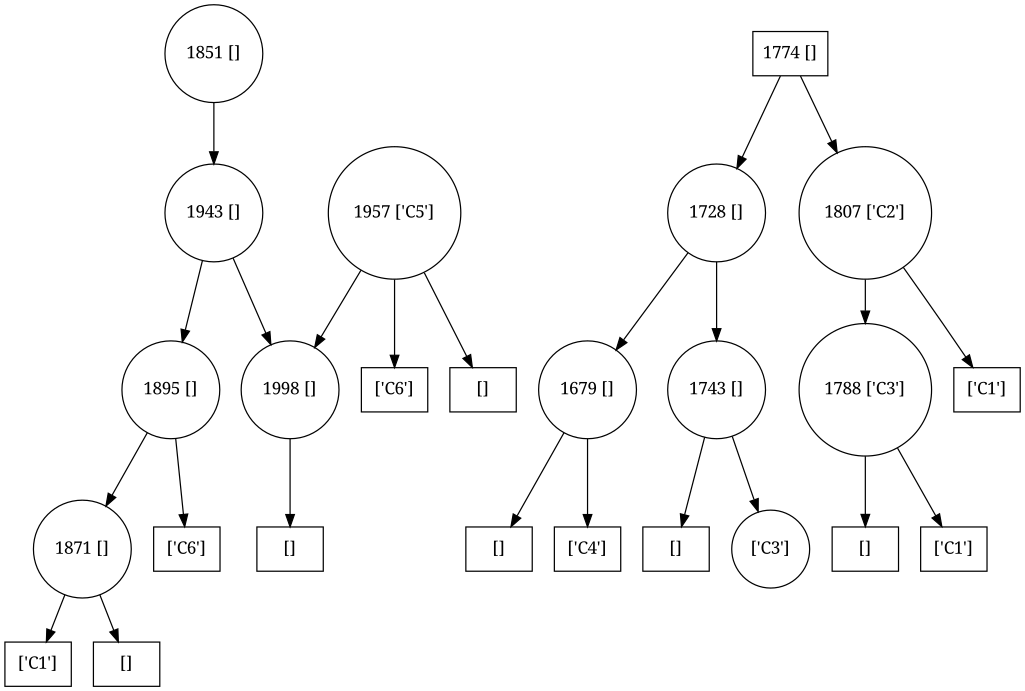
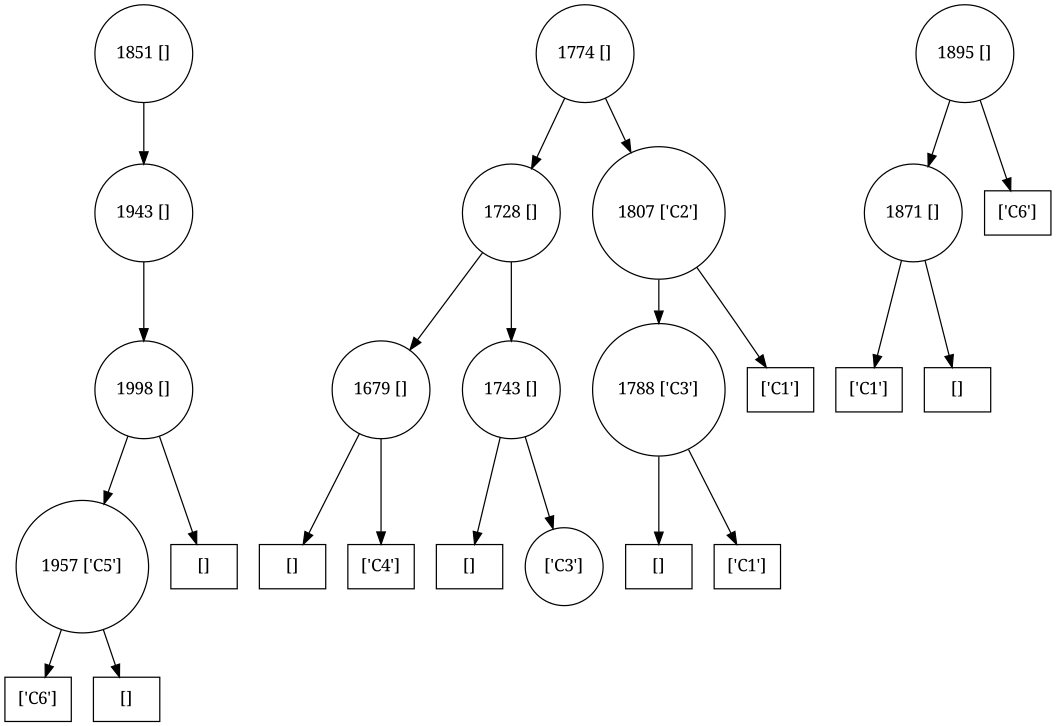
node "1774 []": shape box -> circle
edge "1943 []" -> "1895 []": removed
edge "1957 ['C5']" -> "1998 []": reversed
